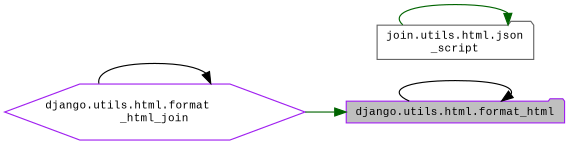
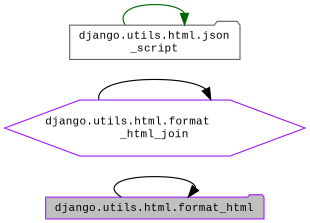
node "join.utils.html.json _script": label "join.utils.html.json _script" -> "django.utils.html.json _script"
edge "django.utils.html.format _html_join" -> "django.utils.html.format_html": removed
